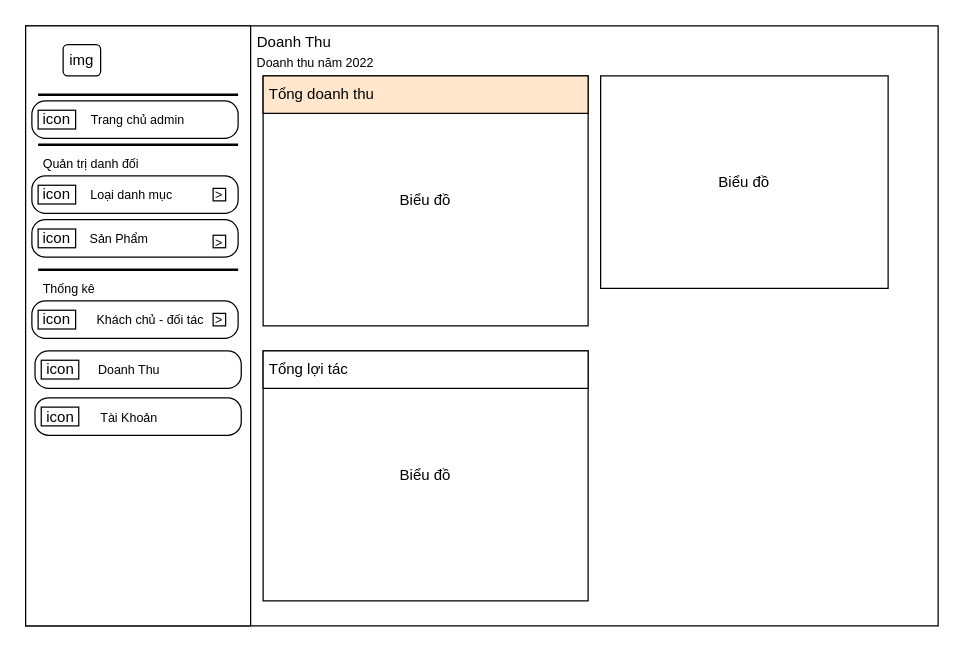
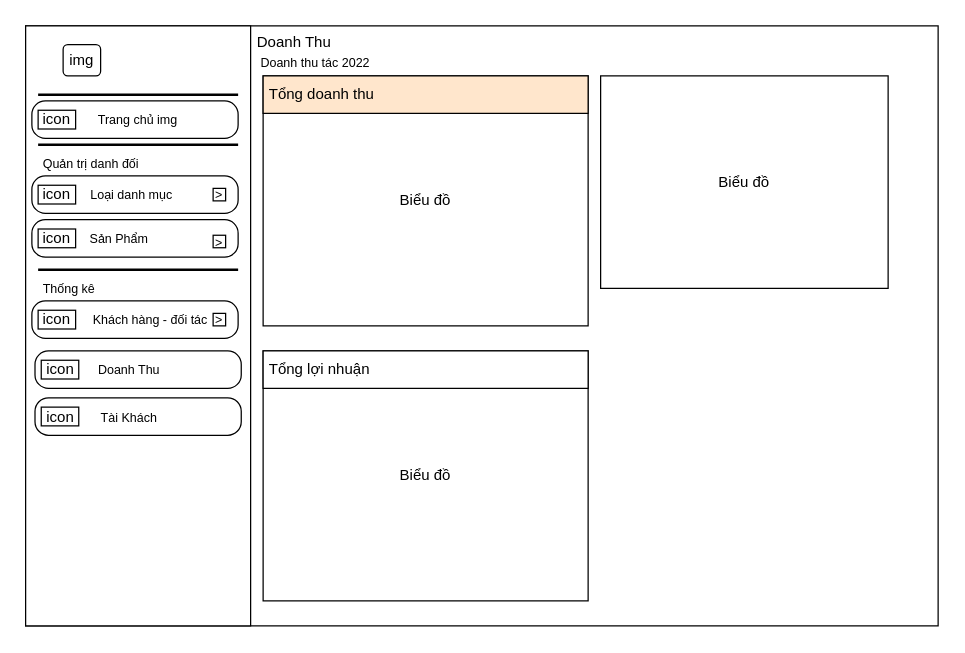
node "Doanh thu năm 2022": label "Doanh thu năm 2022" -> "Doanh thu tác 2022"
node "Trang chủ admin": label "Trang chủ admin" -> "Trang chủ img"
node "Khách chủ - đối tác": label "Khách chủ - đối tác" -> "Khách hàng - đối tác"
node "Tổng lợi tác": label "Tổng lợi tác" -> "Tổng lợi nhuận"
node "Tài Khoản": label "Tài Khoản" -> "Tài Khách"
